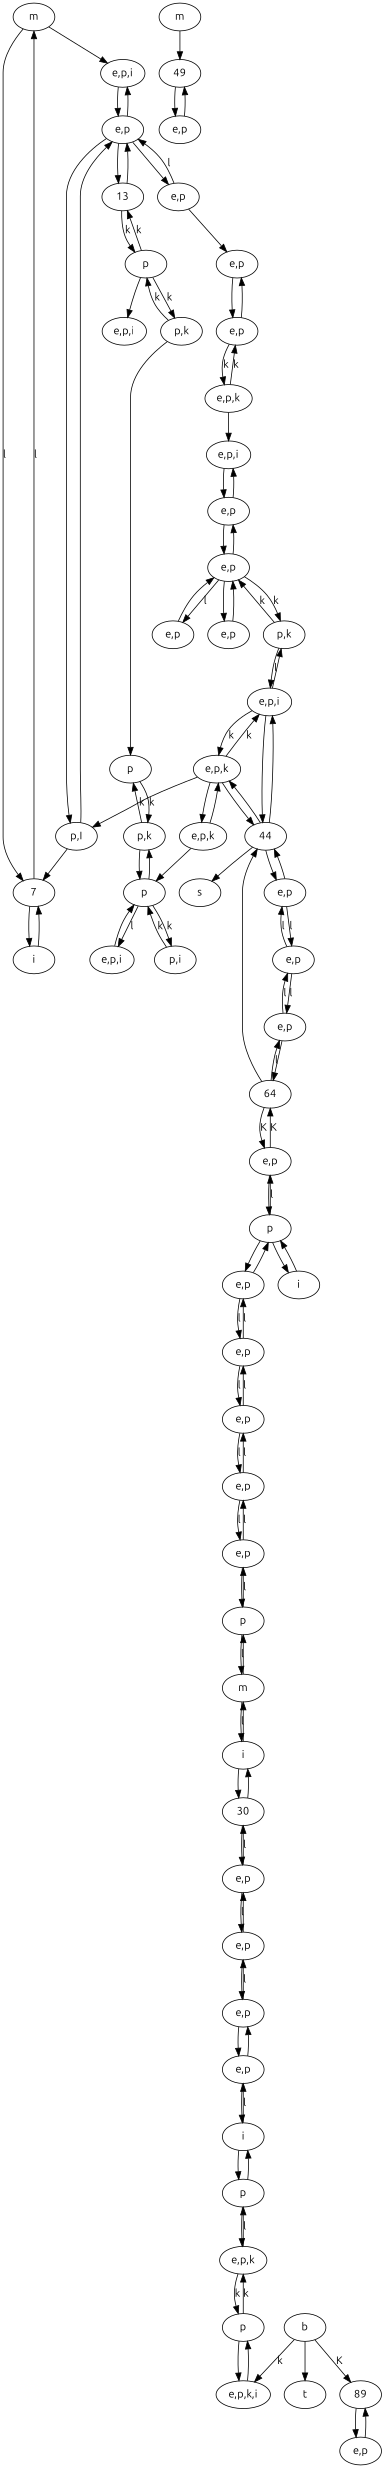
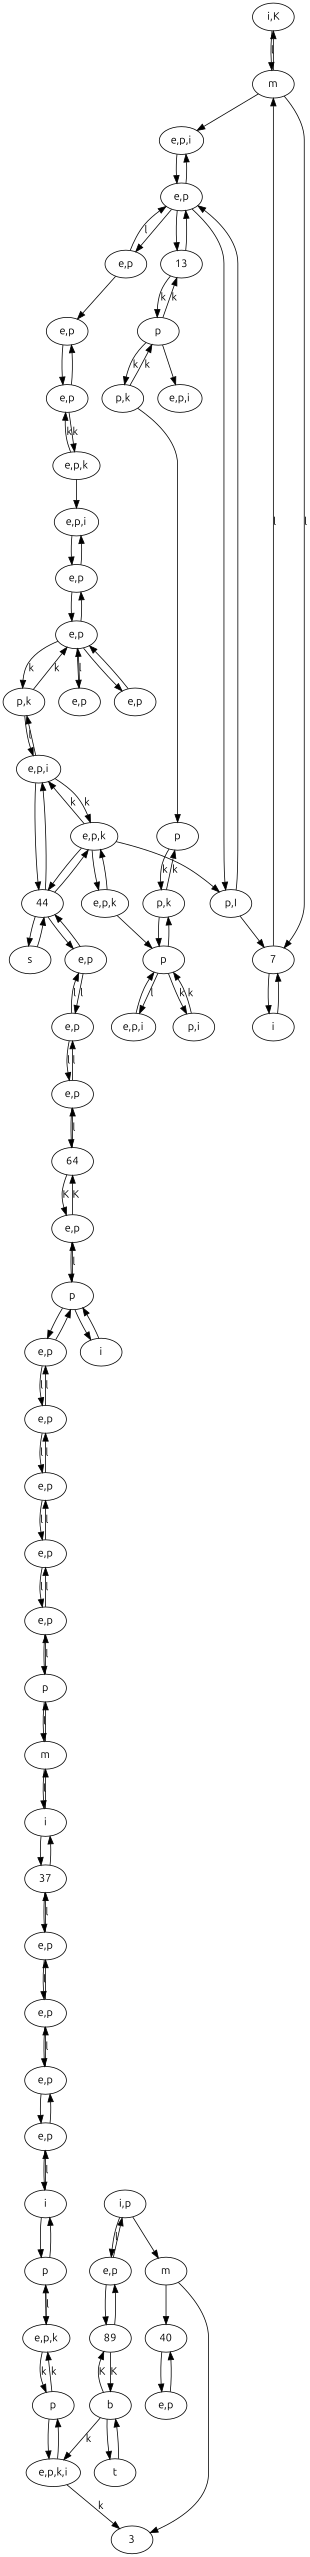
node "i,K": added
node "49": label "49" -> "40"
edge "64" -> "44": now "s" -> "44"
node "30": label "30" -> "37"
node "i,p": added
edge "89" -> "b": added, label "K"
edge "t" -> "b": added
node "3": added
